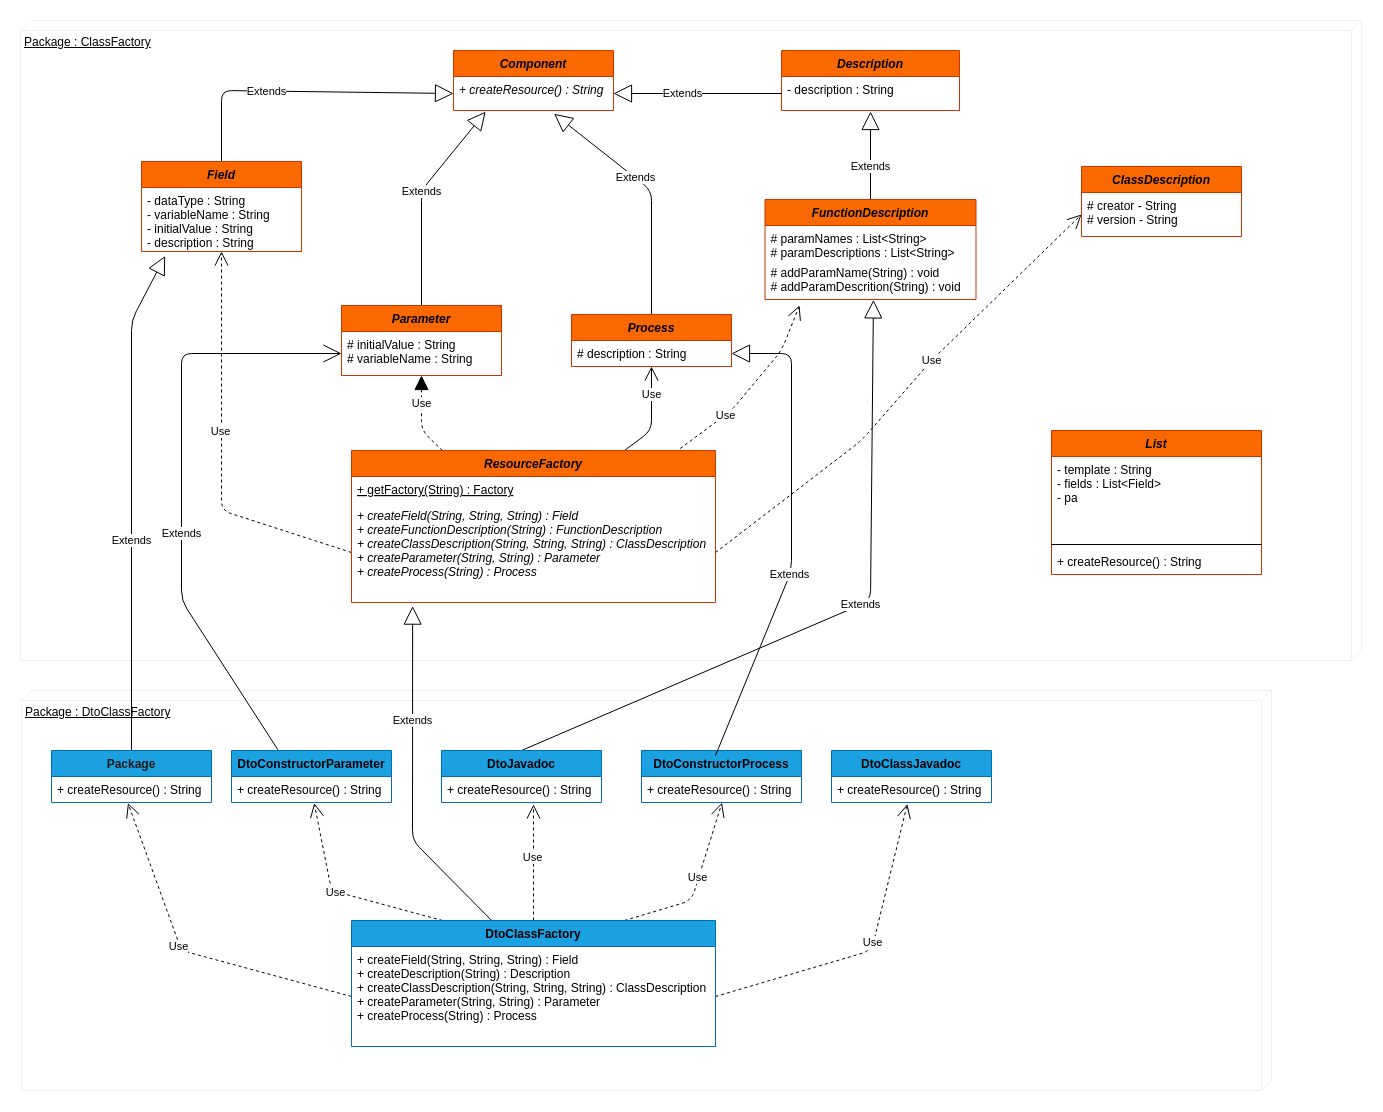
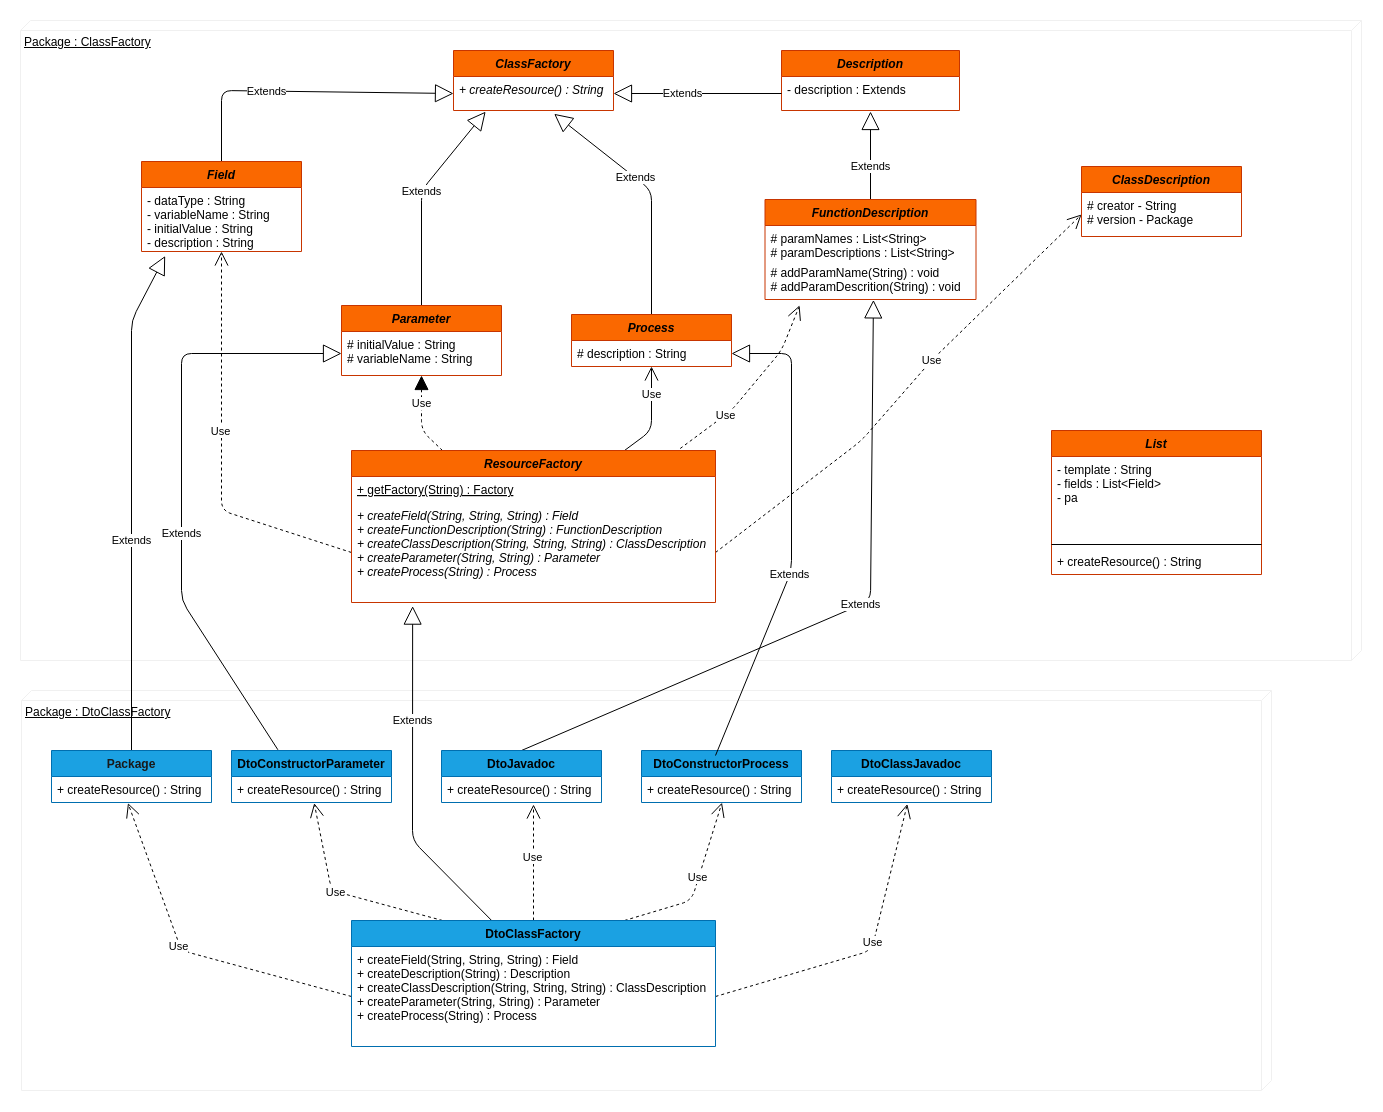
node "Component": label "Component" -> "ClassFactory"
node "- description : String": label "- description : String" -> "- description : Extends"
node "# creator - String # version - String": label "# creator - String # version - String" -> "# creator - String # version - Package"
edge "DtoConstructorParameter" -> "# initialValue : String # variableName : String": arrowhead open -> block
